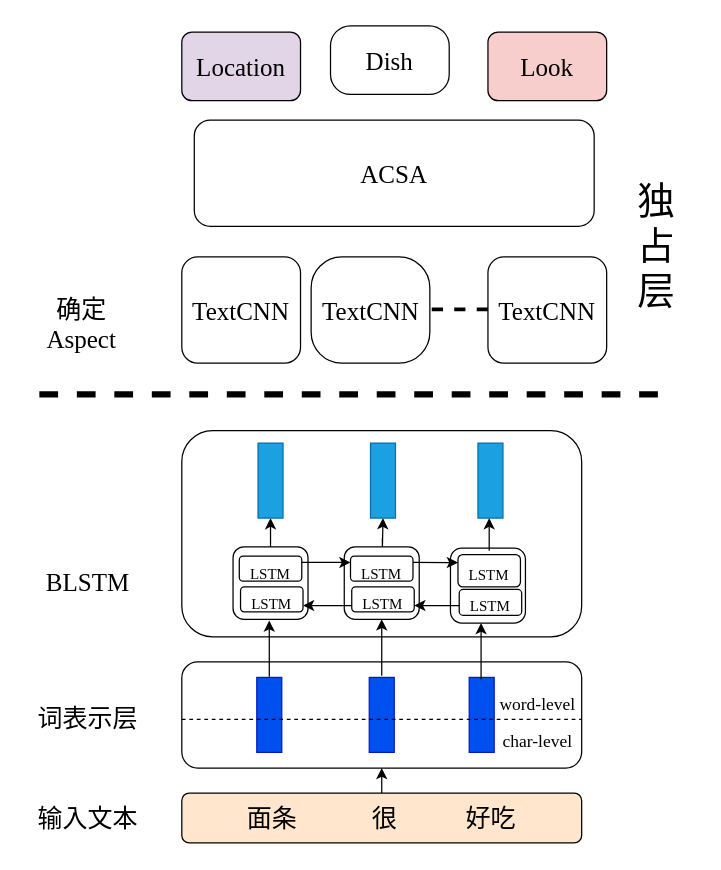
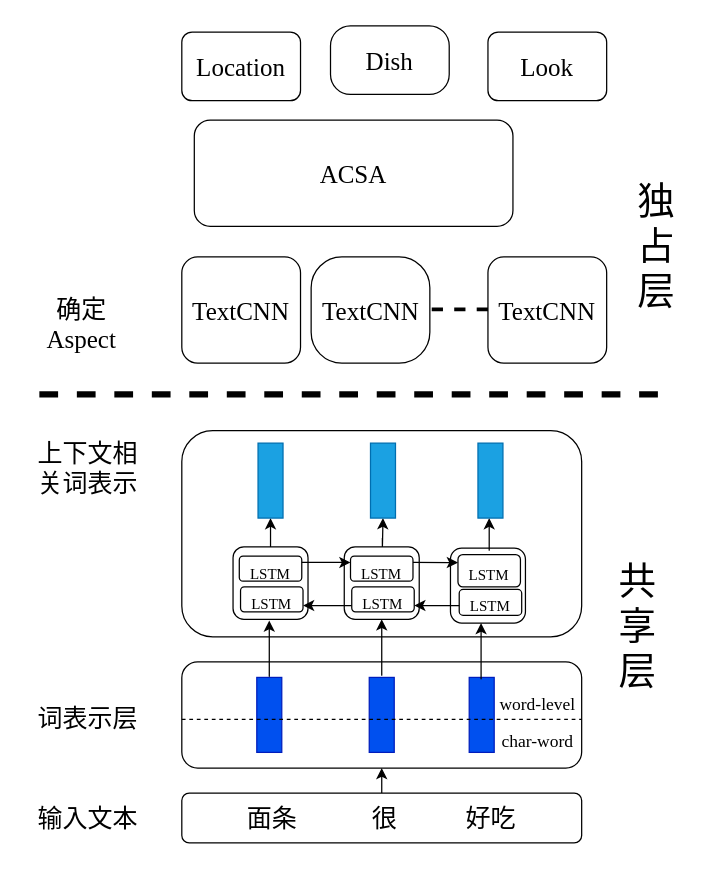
node "Location": fillcolor #e1d5e7 -> #ffffff
node "Look": fillcolor #f8cecc -> #ffffff
node "ACSA": size 400x106 -> 319x106
node "上下文相关词表示": added
node "BLSTM": removed
node "共 享 层": added
node "char-level": label "char-level" -> "char-word"
node "面条 很 好吃": fillcolor #ffe6cc -> #ffffff
